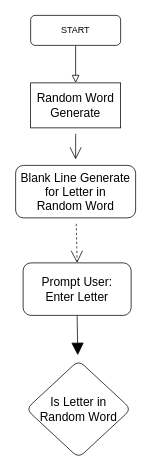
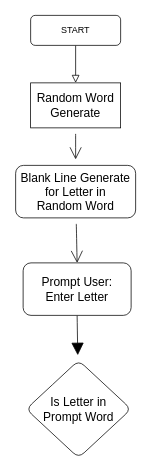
edge "Blank Line Generate for Letter in Random Word" -> "Prompt User: Enter Letter": style dashed -> solid
node "Is Letter in Random Word": label "Is Letter in Random Word" -> "Is Letter in Prompt Word"
